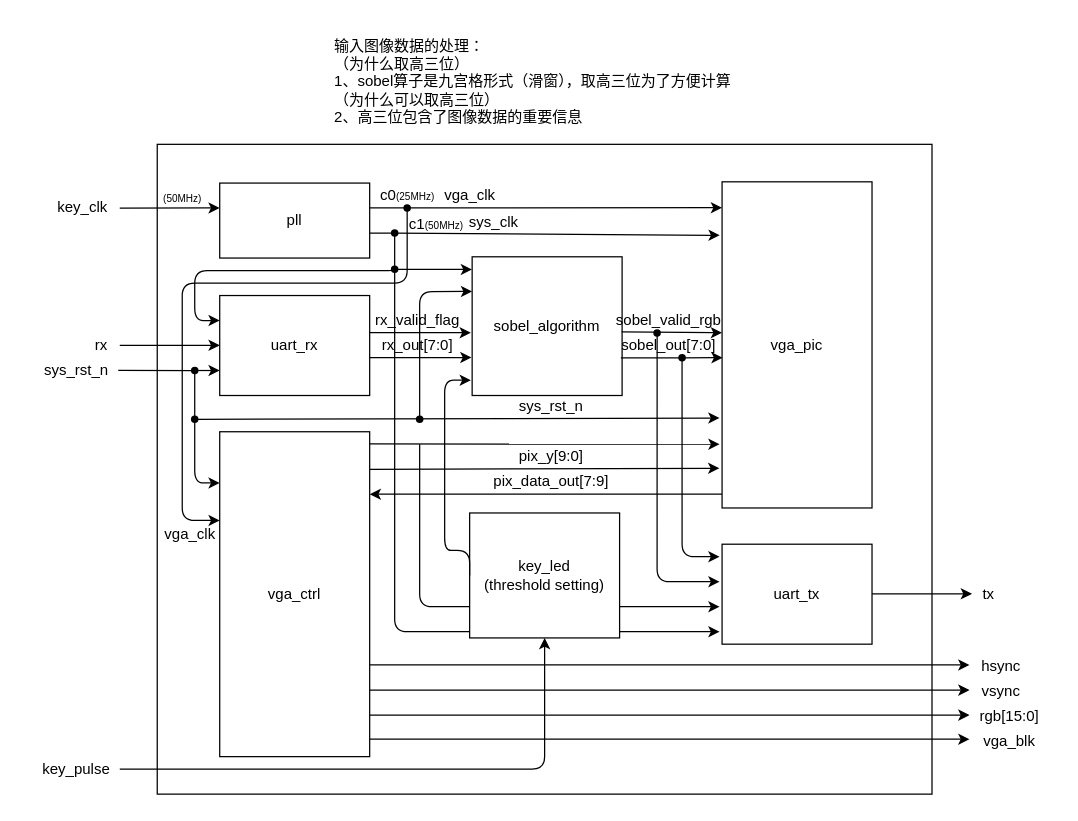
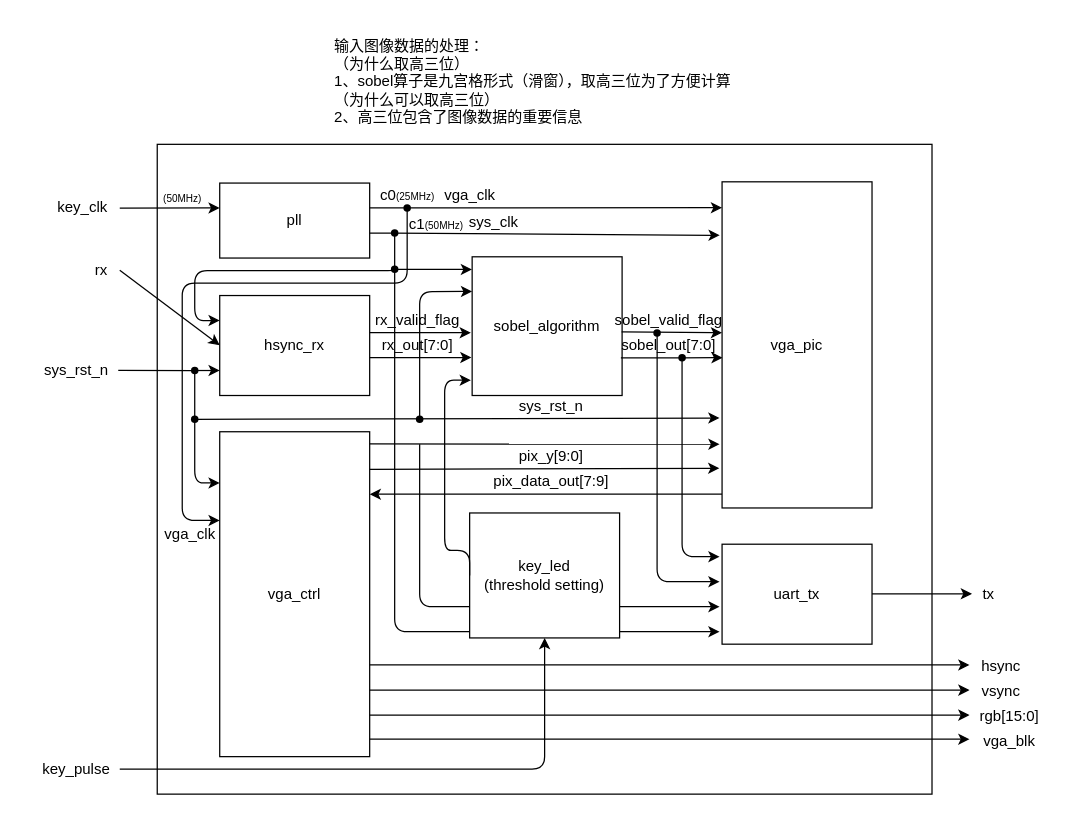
node "sobel_valid_rgb": label "sobel_valid_rgb" -> "sobel_valid_flag"
node "rx": moved (101, 346) -> (101, 271)
node "uart_rx": label "uart_rx" -> "hsync_rx"
